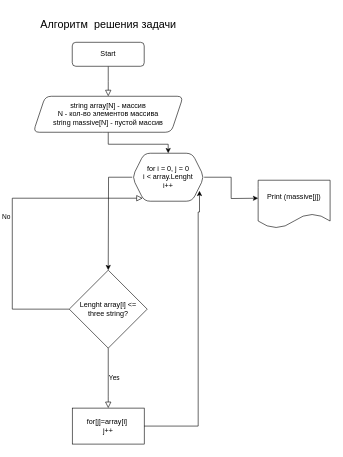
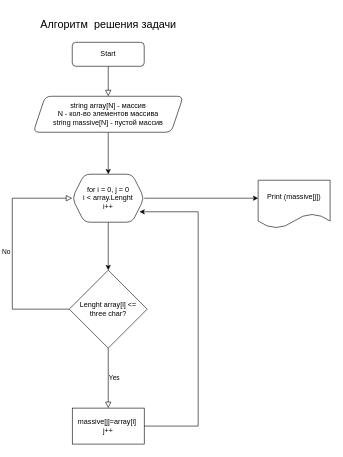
node "for i = 0, j = 0 i < array.Lenght i++": moved (168, 177) -> (108, 198)
node "Lenght array[i] <= three string?": label "Lenght array[i] <= three string?" -> "Lenght array[i] <= three char?"
node "for[j]=array[i] j++": label "for[j]=array[i] j++" -> "massive[j]=array[i] j++"
